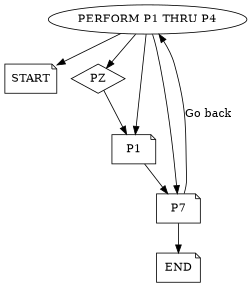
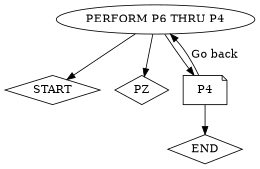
node "PERFORM P1 THRU P4": label "PERFORM P1 THRU P4" -> "PERFORM P6 THRU P4"
node "START": shape note -> diamond
node "P1": removed
node "P7": label "P7" -> "P4"
node "END": shape note -> diamond
